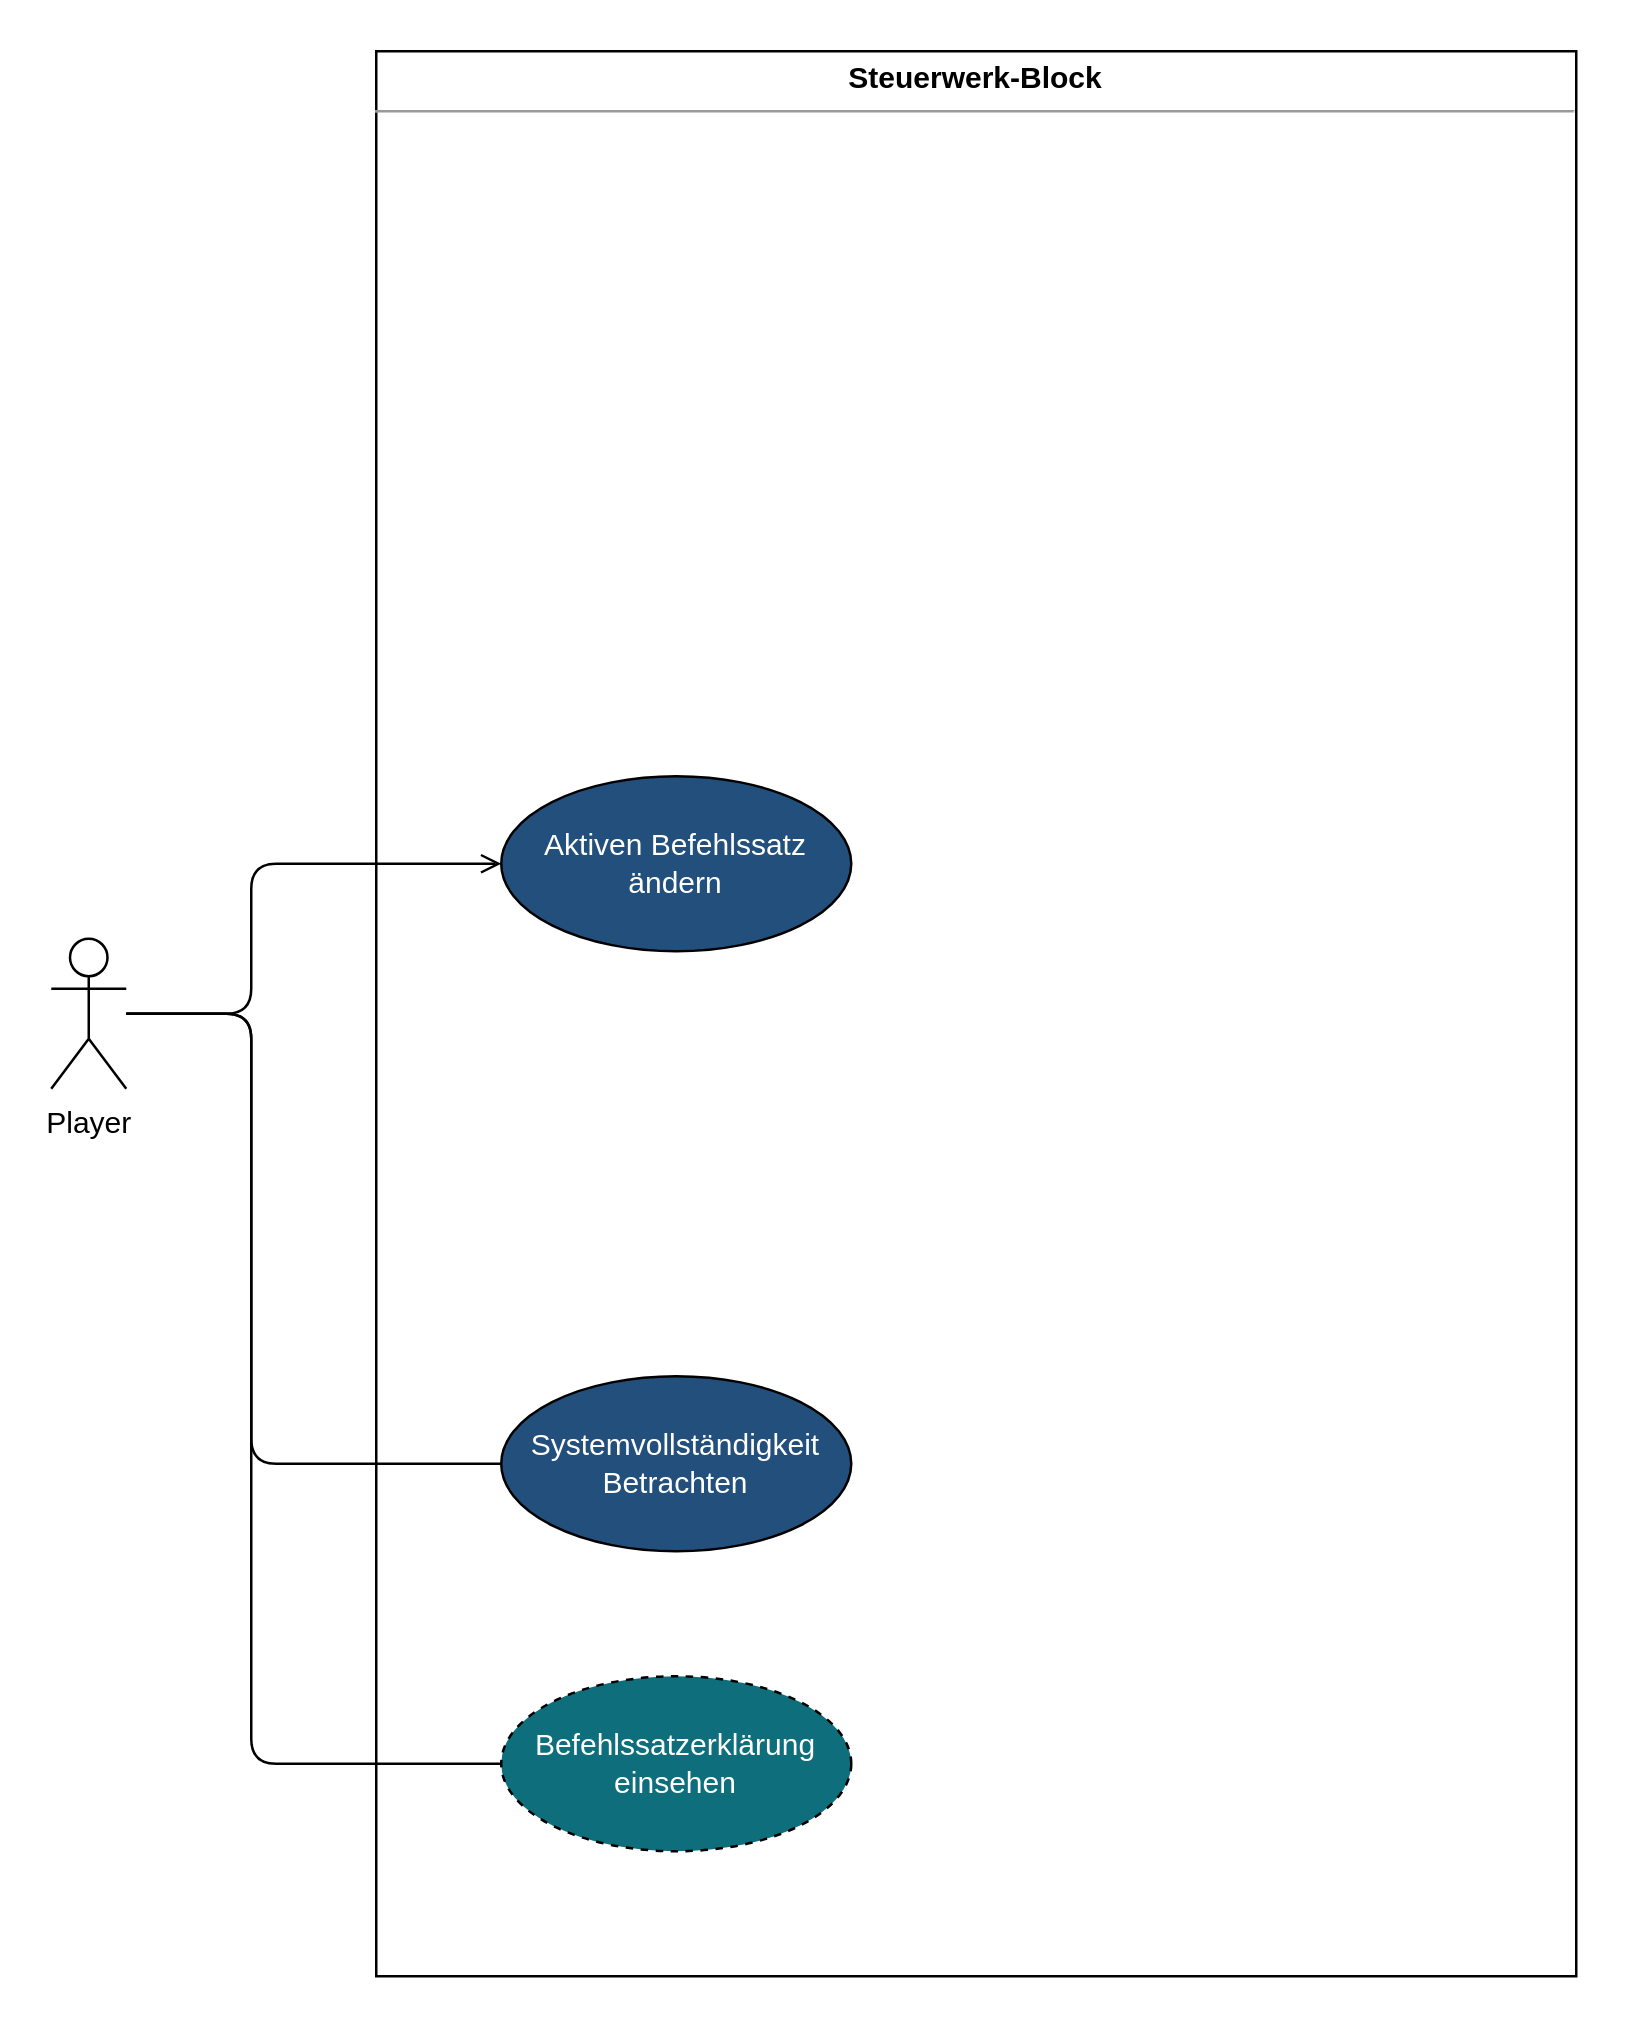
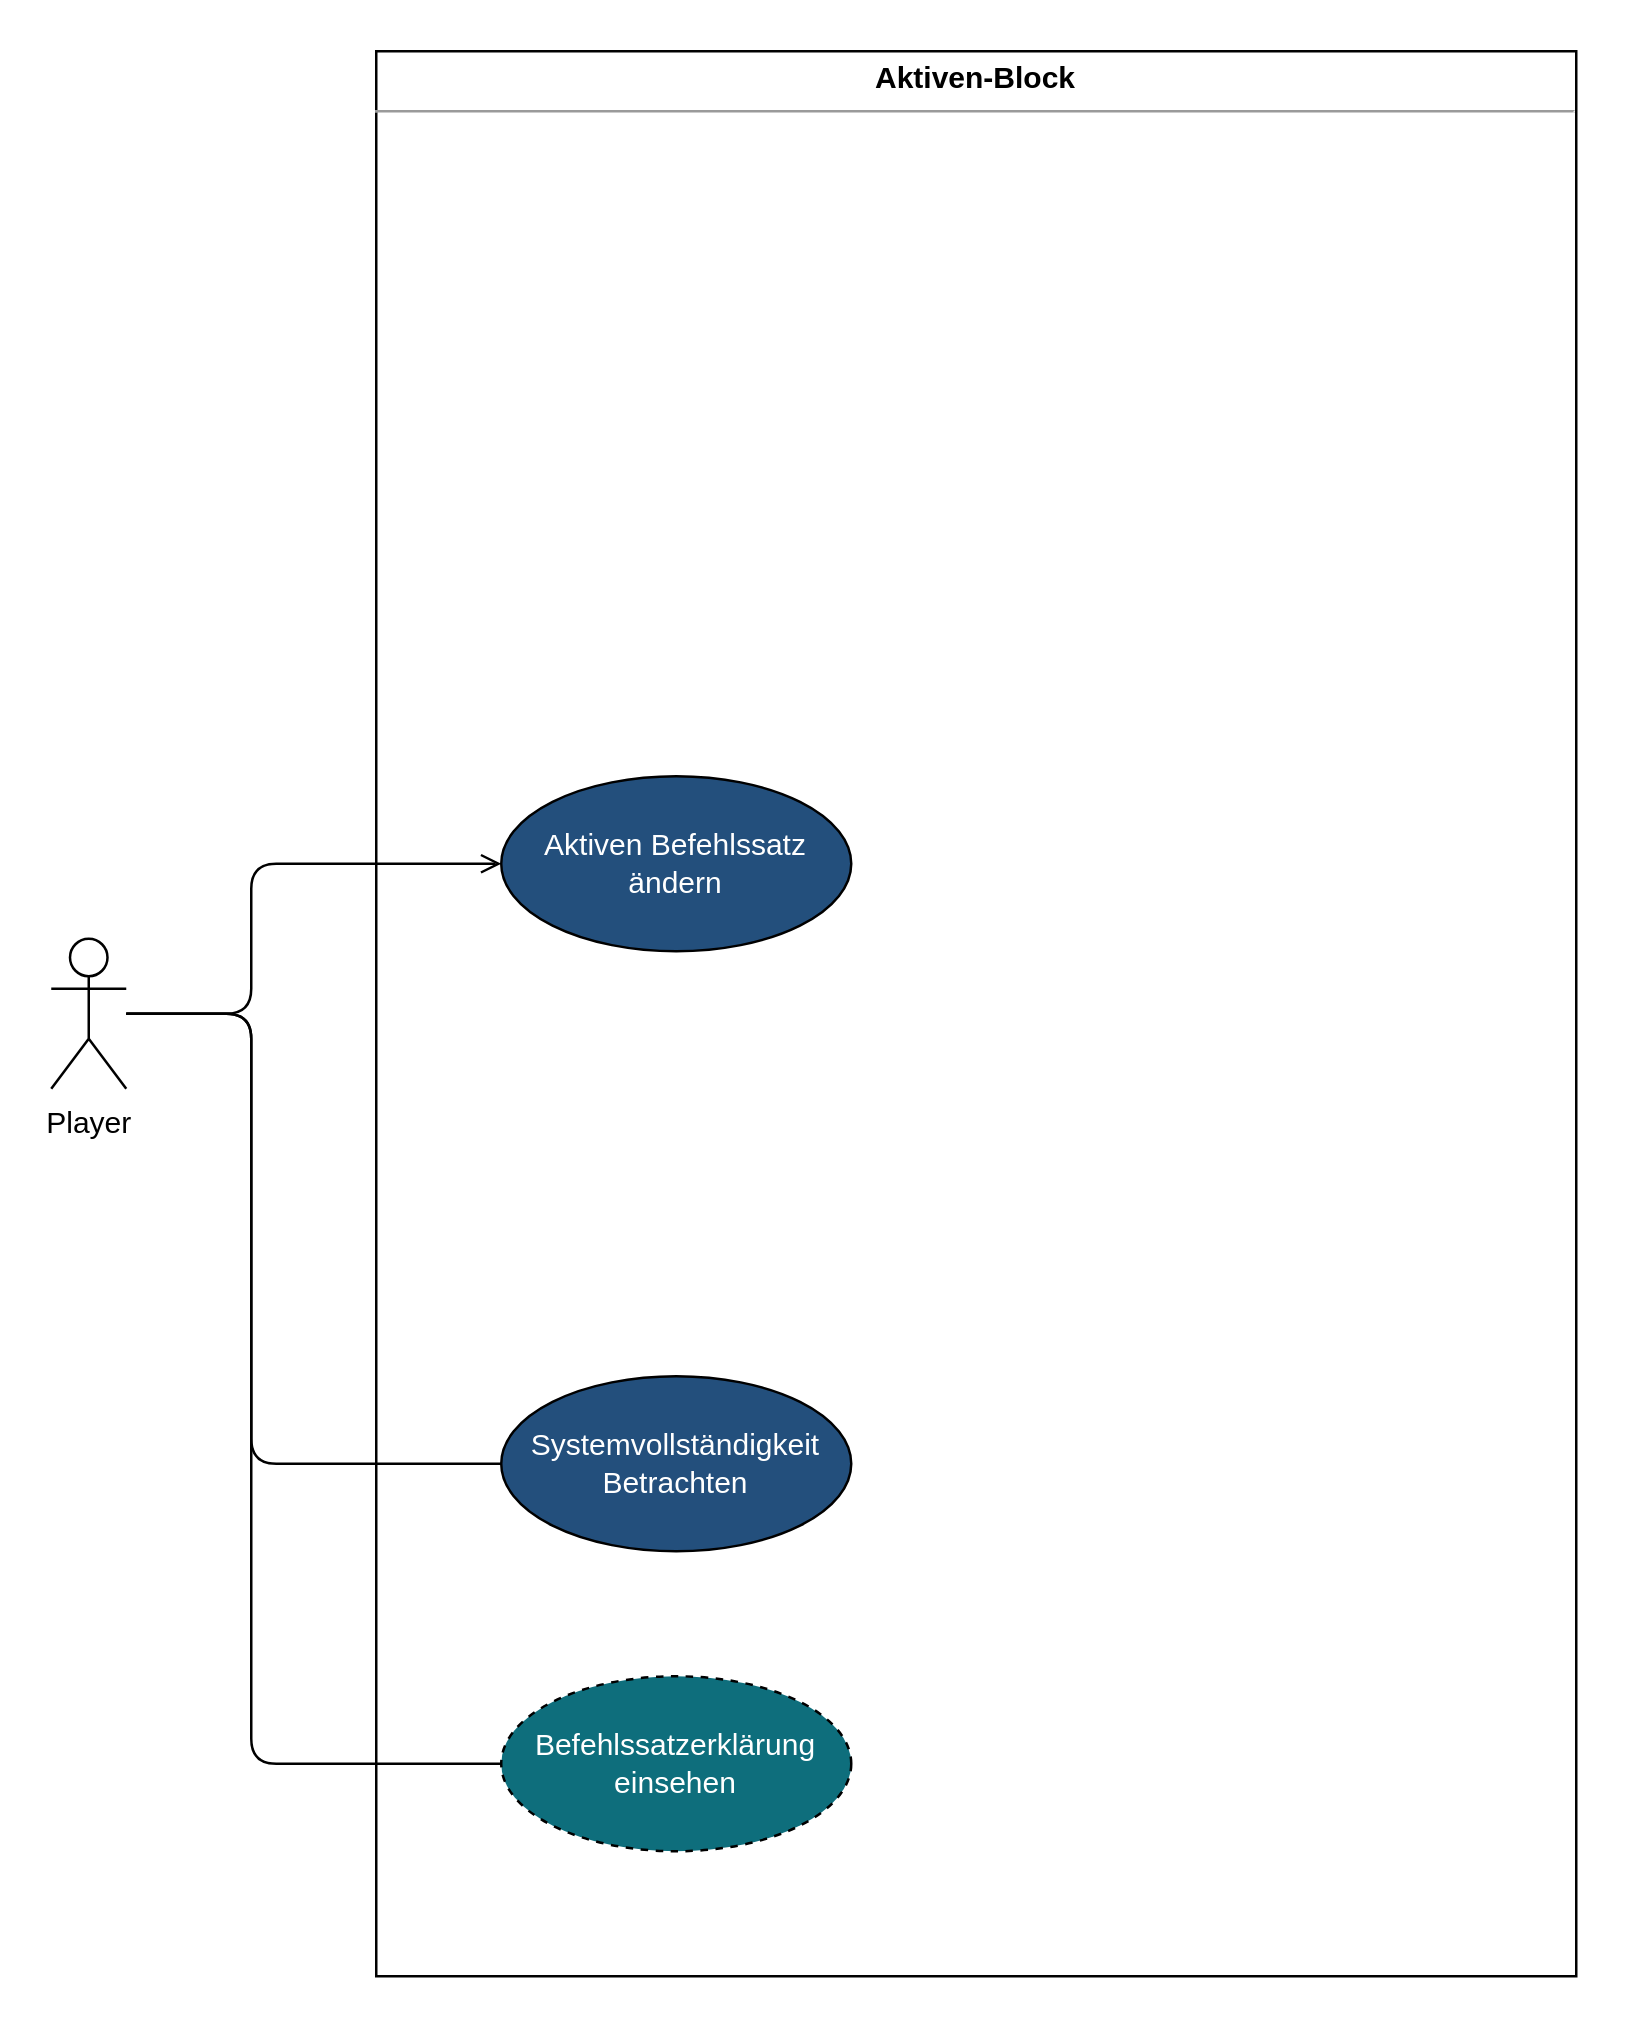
node "Steuerwerk-Block": label "Steuerwerk-Block" -> "Aktiven-Block"
